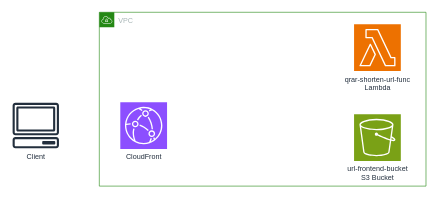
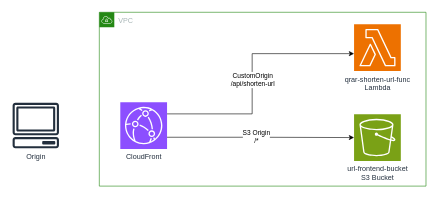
edge "CloudFront" -> "qrar-shorten-url-func Lambda": added, label "CustomOrigin /api/shorten-url"
edge "CloudFront" -> "url-frontend-bucket S3 Bucket": added, labels "S3 Origin /*", "/*"
node "Client": label "Client" -> "Origin"
